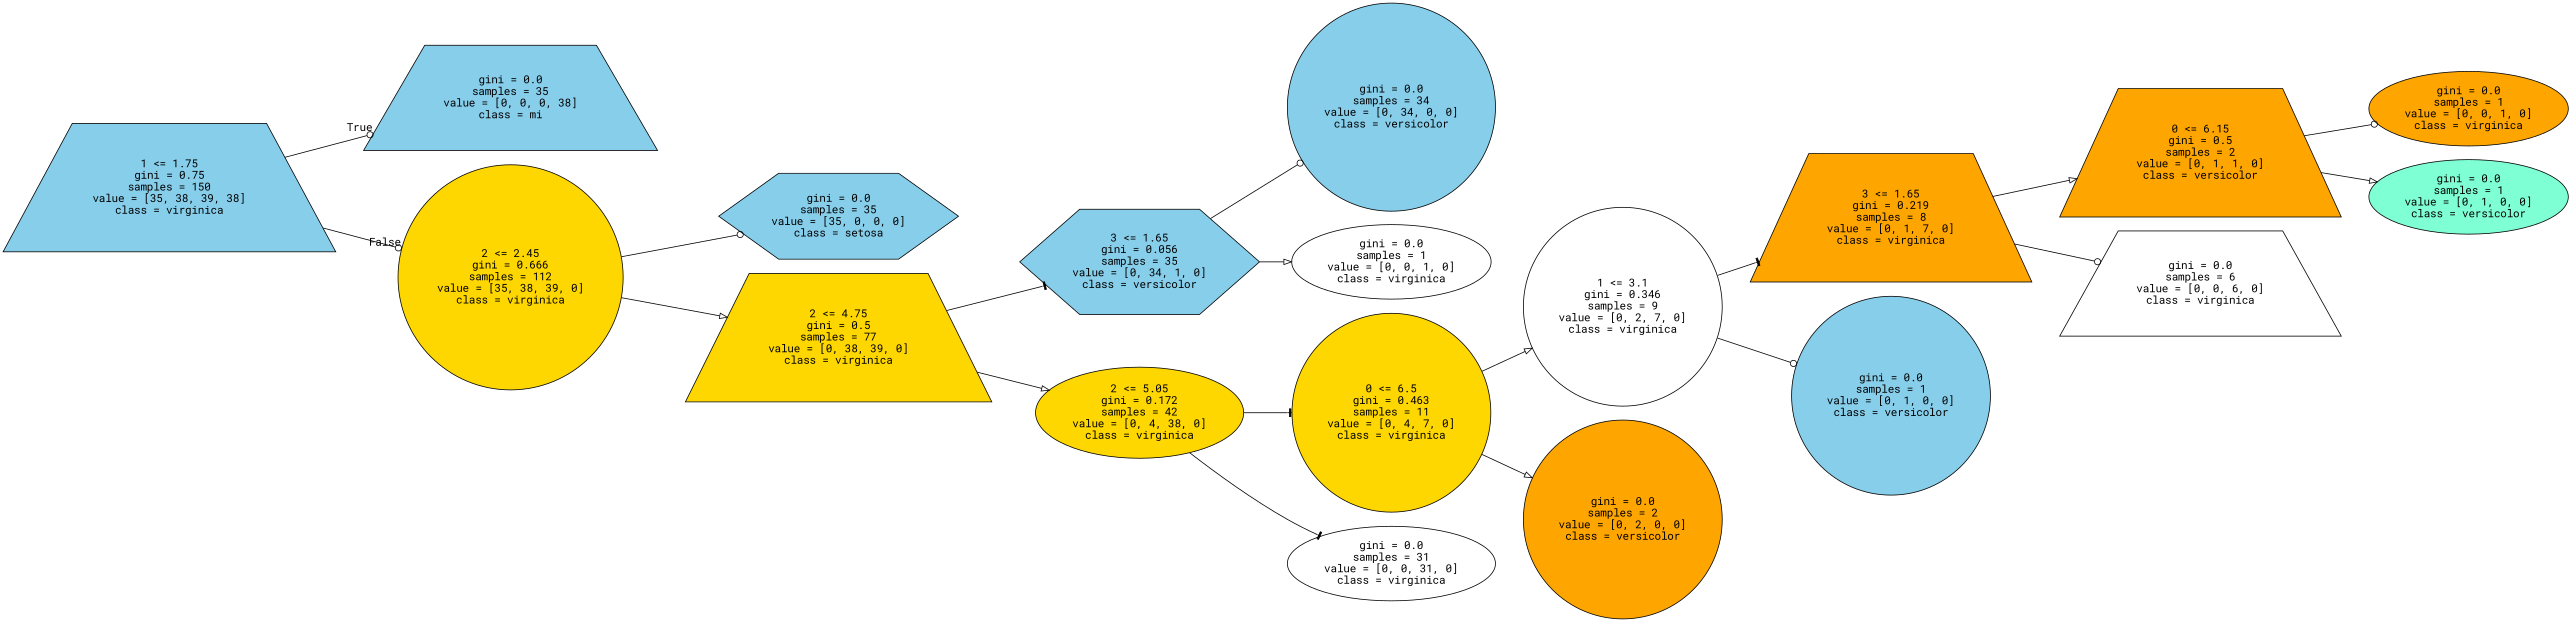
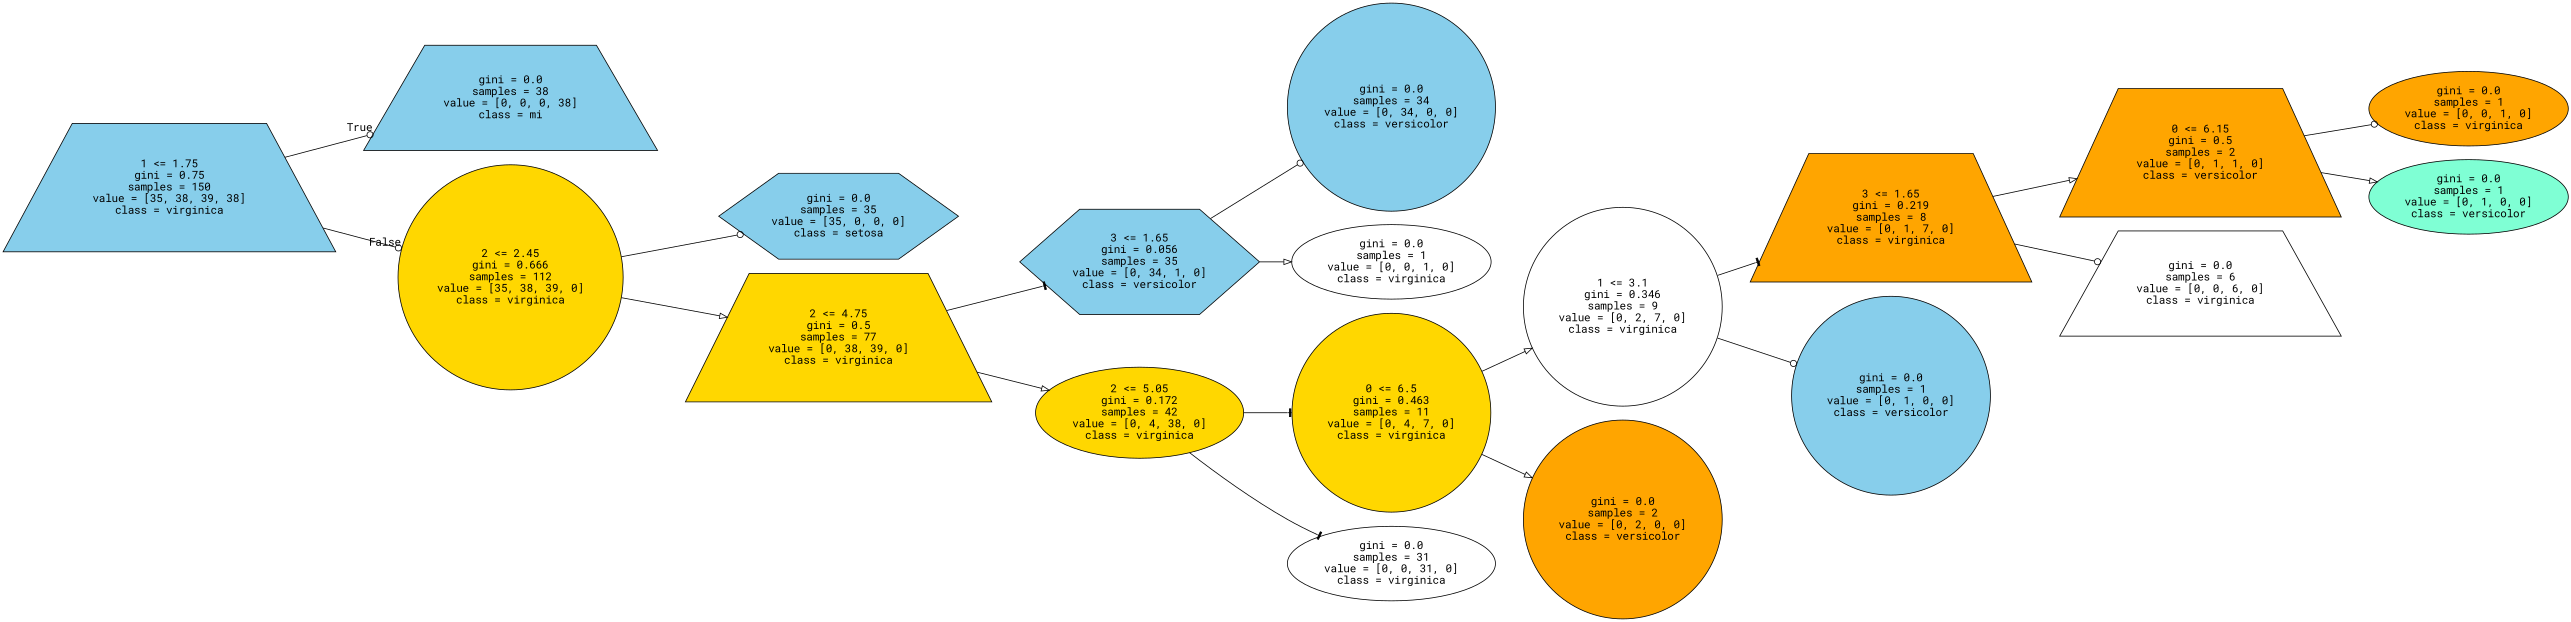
node "gini = 0.0 samples = 35 value = [0, 0, 0, 38] class = mi": label "gini = 0.0 samples = 35 value = [0, 0, 0, 38] class = mi" -> "gini = 0.0 samples = 38 value = [0, 0, 0, 38] class = mi"
